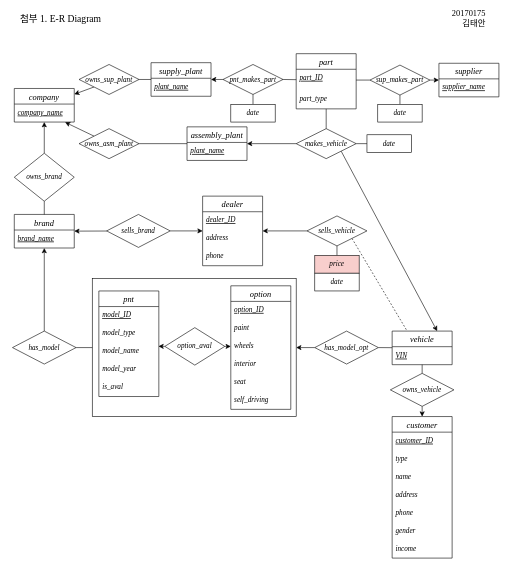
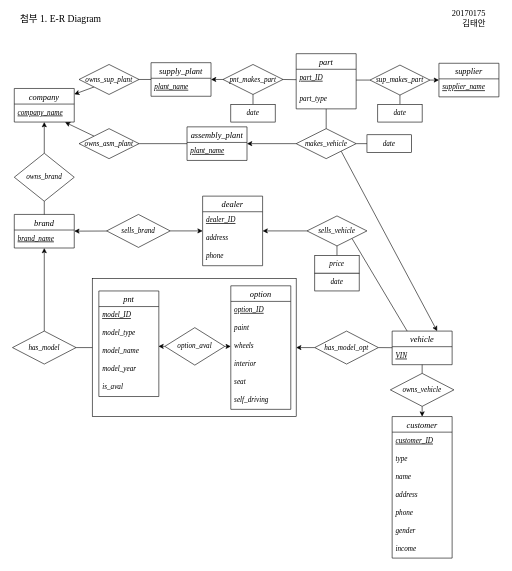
node "price": fillcolor #f8cecc -> #ffffff
edge "sells_vehicle" -- "vehicle": style dashed -> solid
